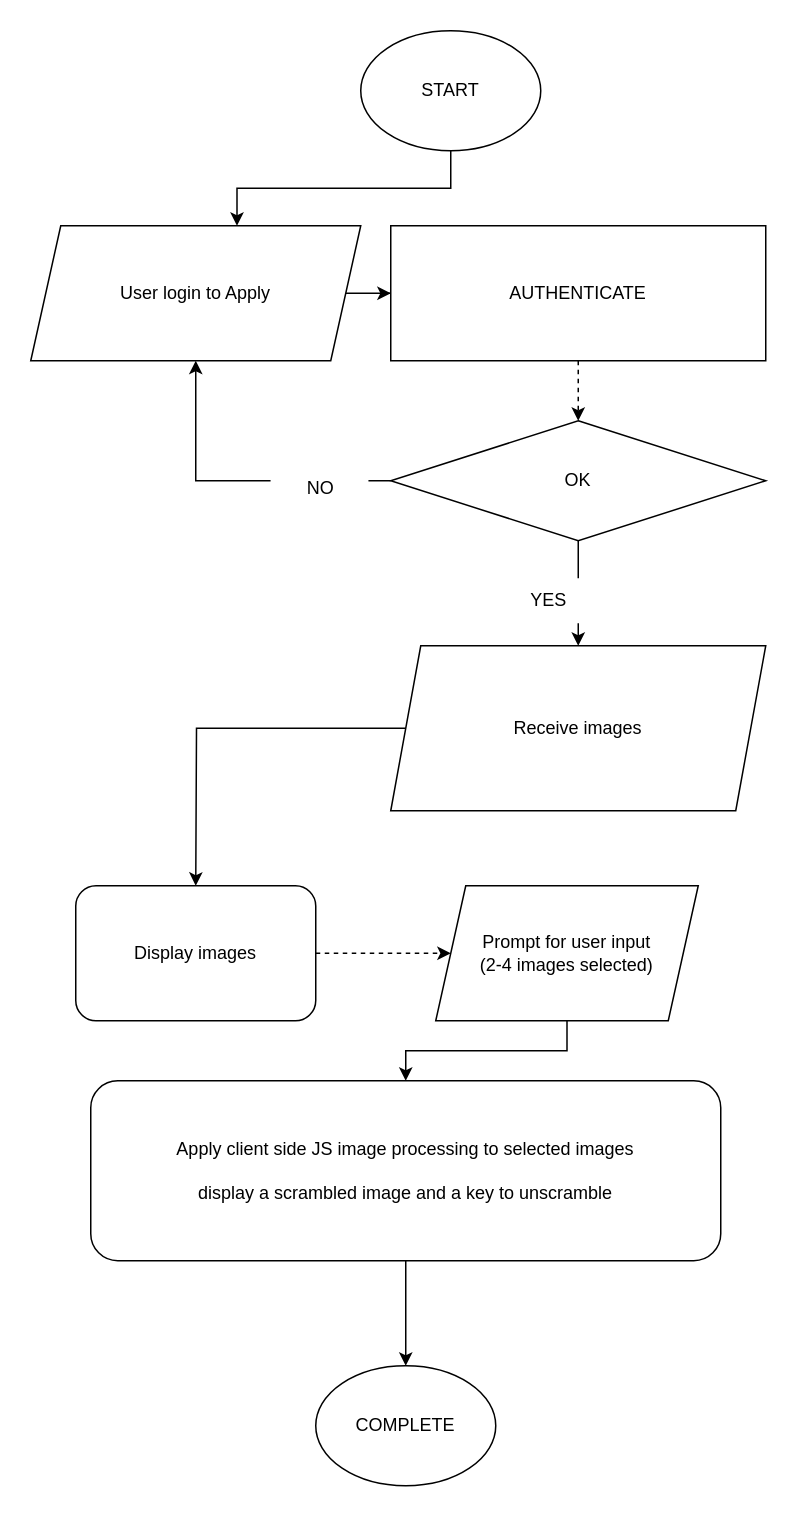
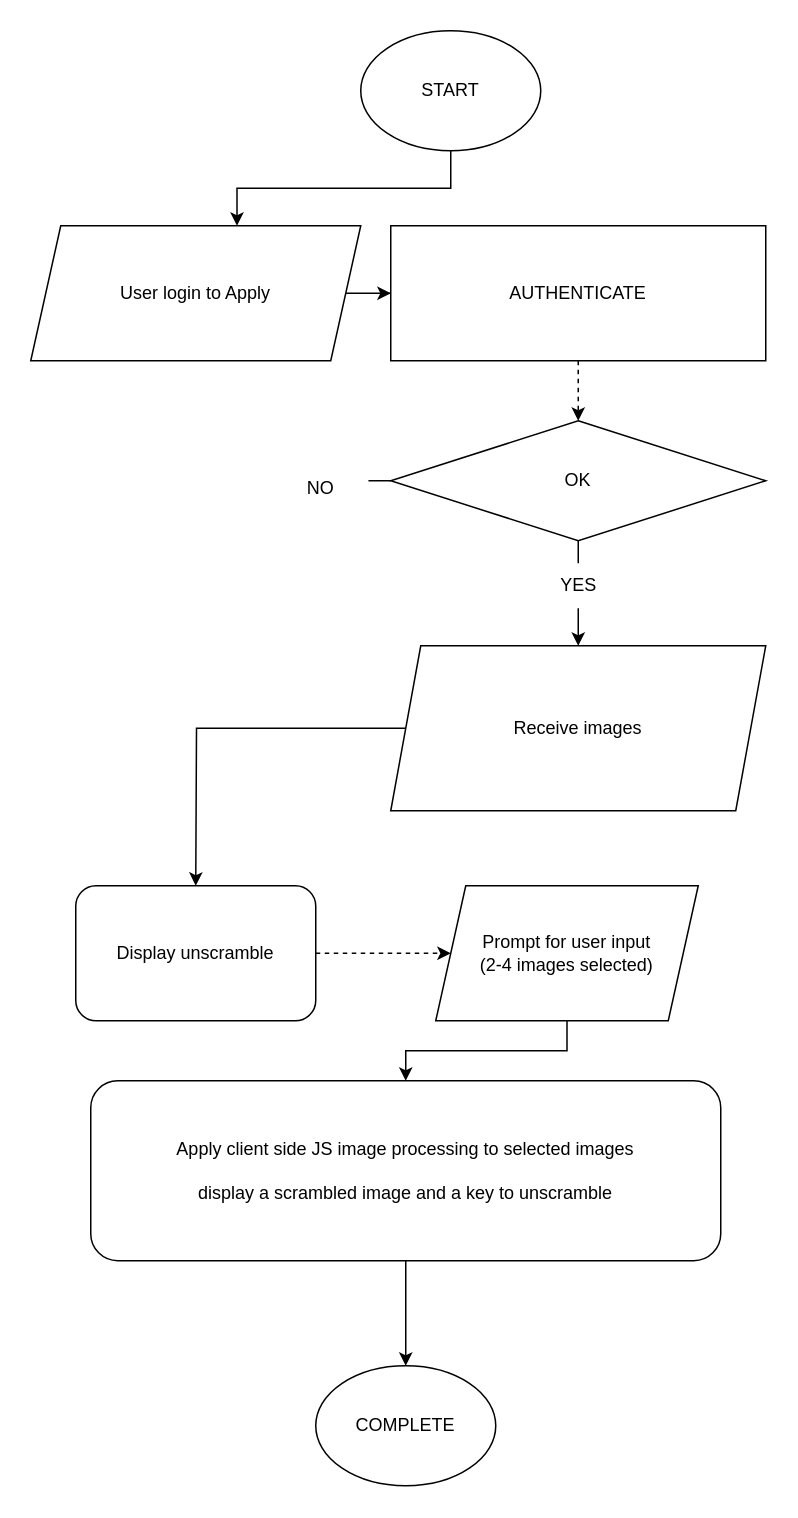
edge "NO" -> "User login to Apply": removed
node "YES": moved (548, 601) -> (578, 586)
node "Display images": label "Display images" -> "Display unscramble"
